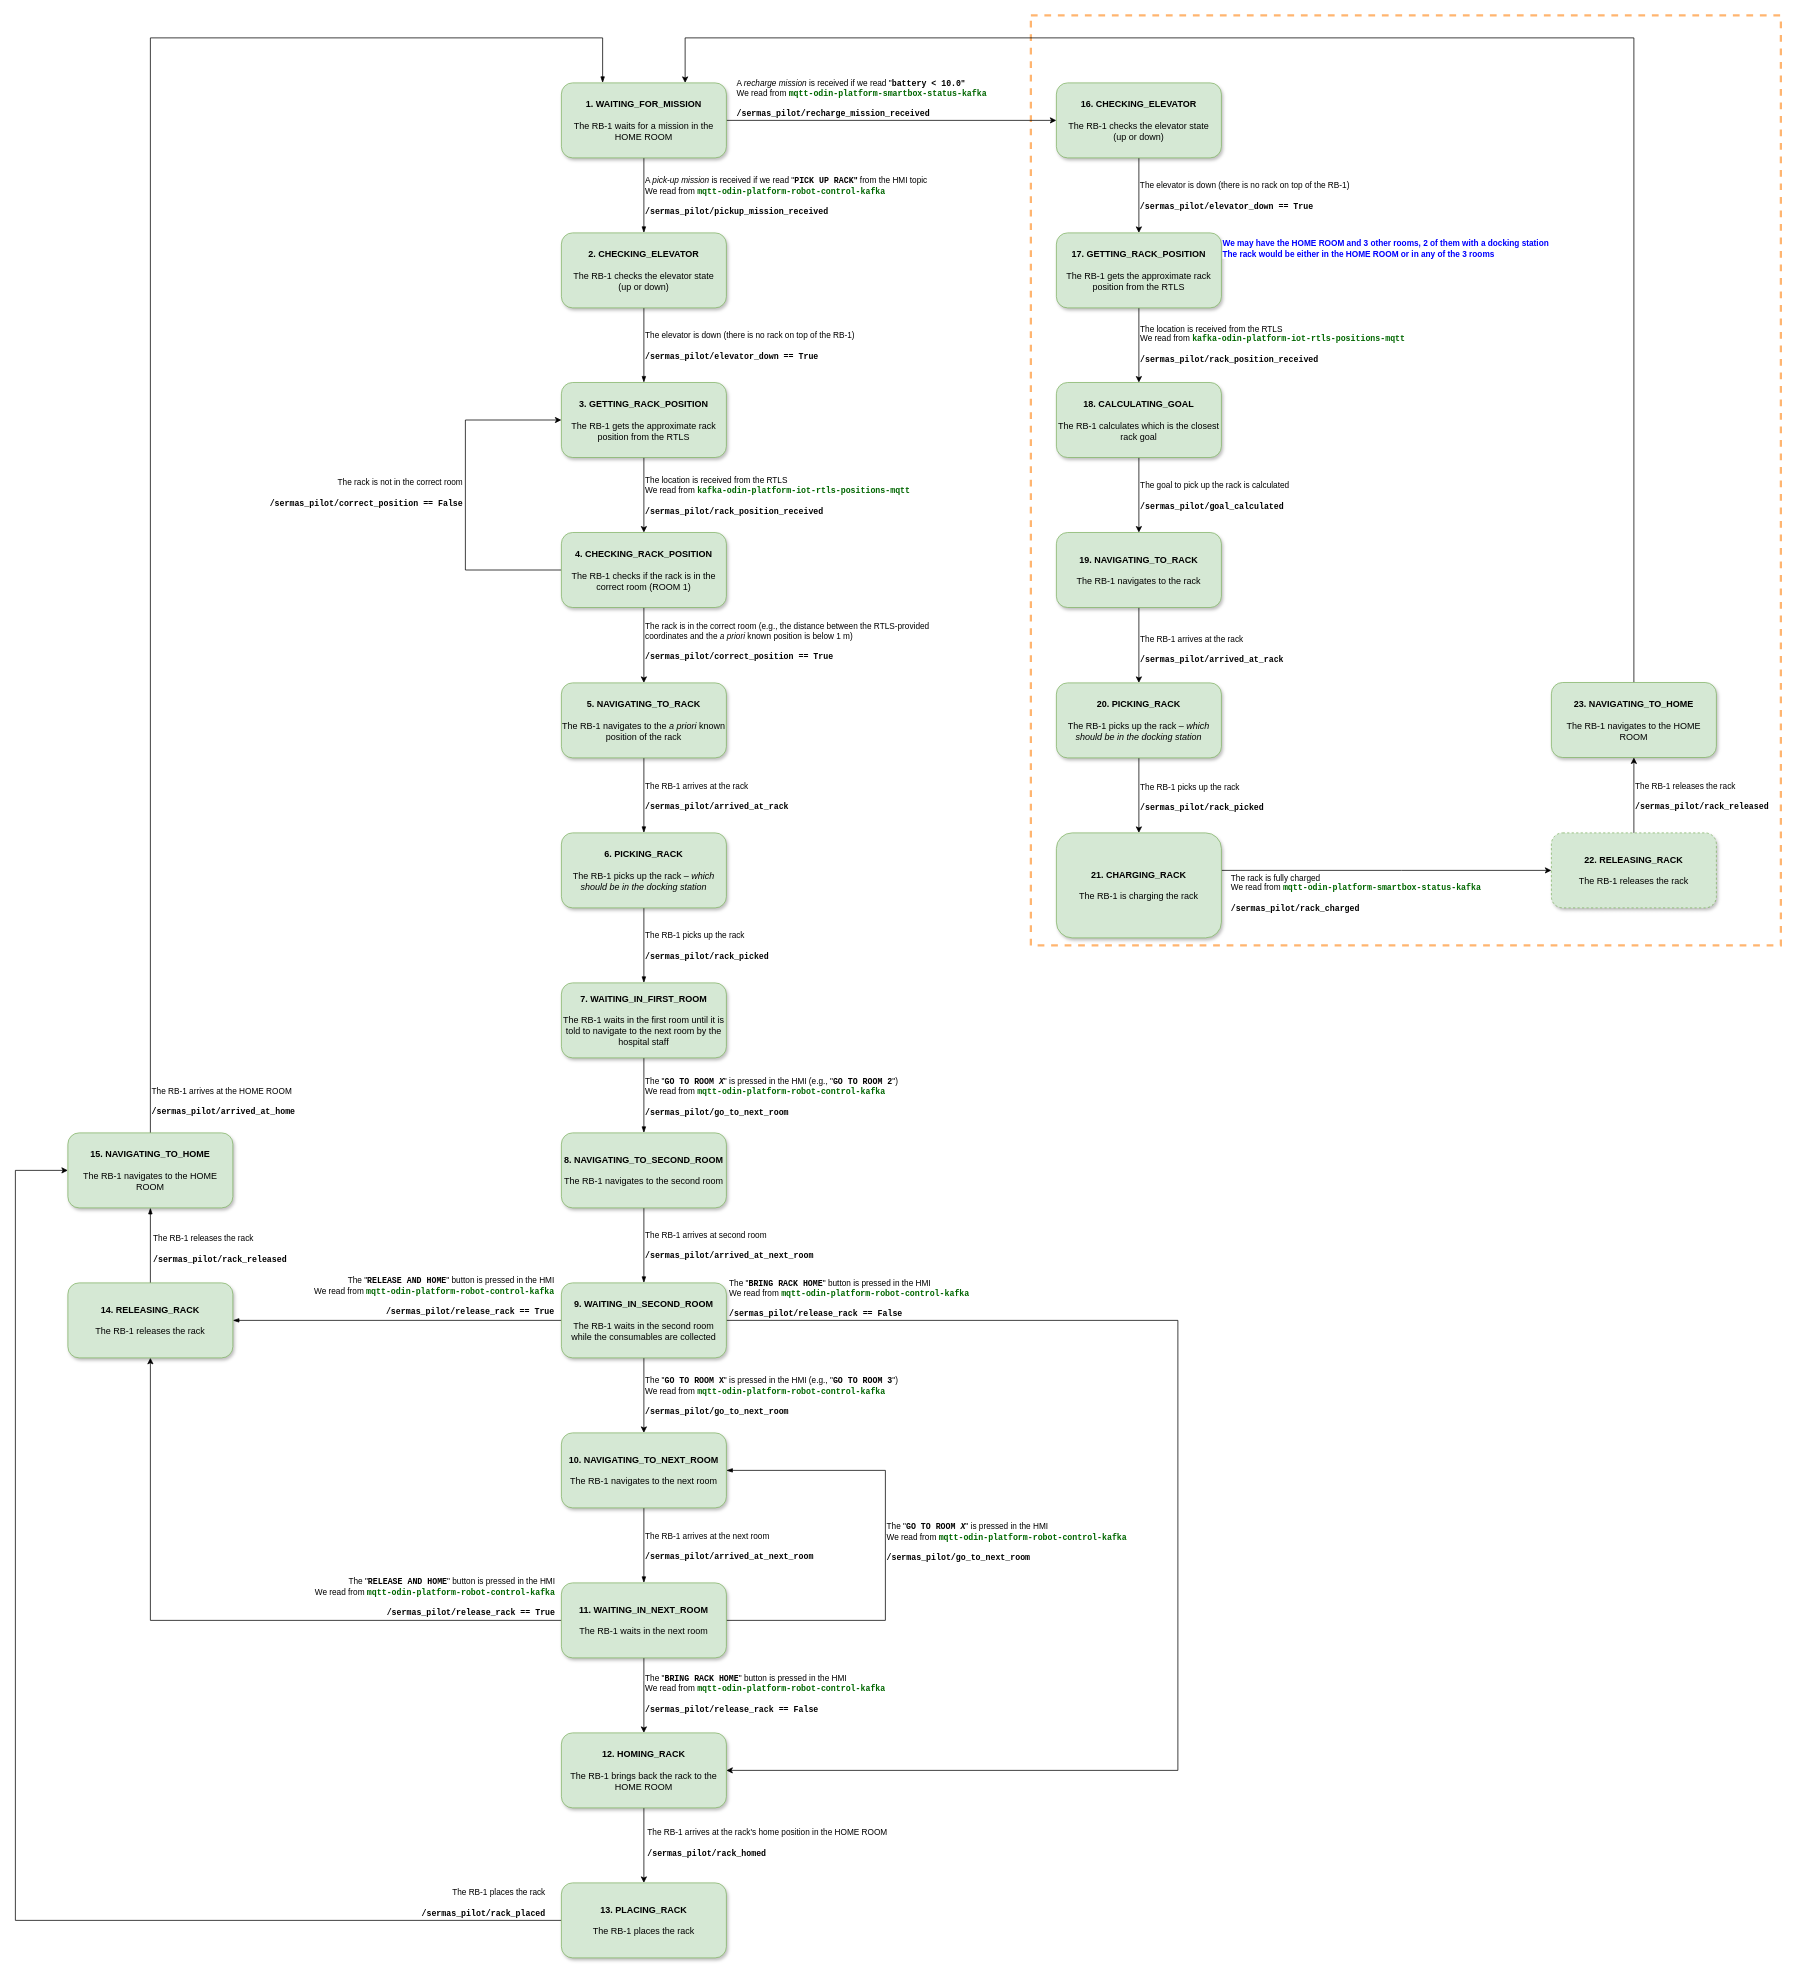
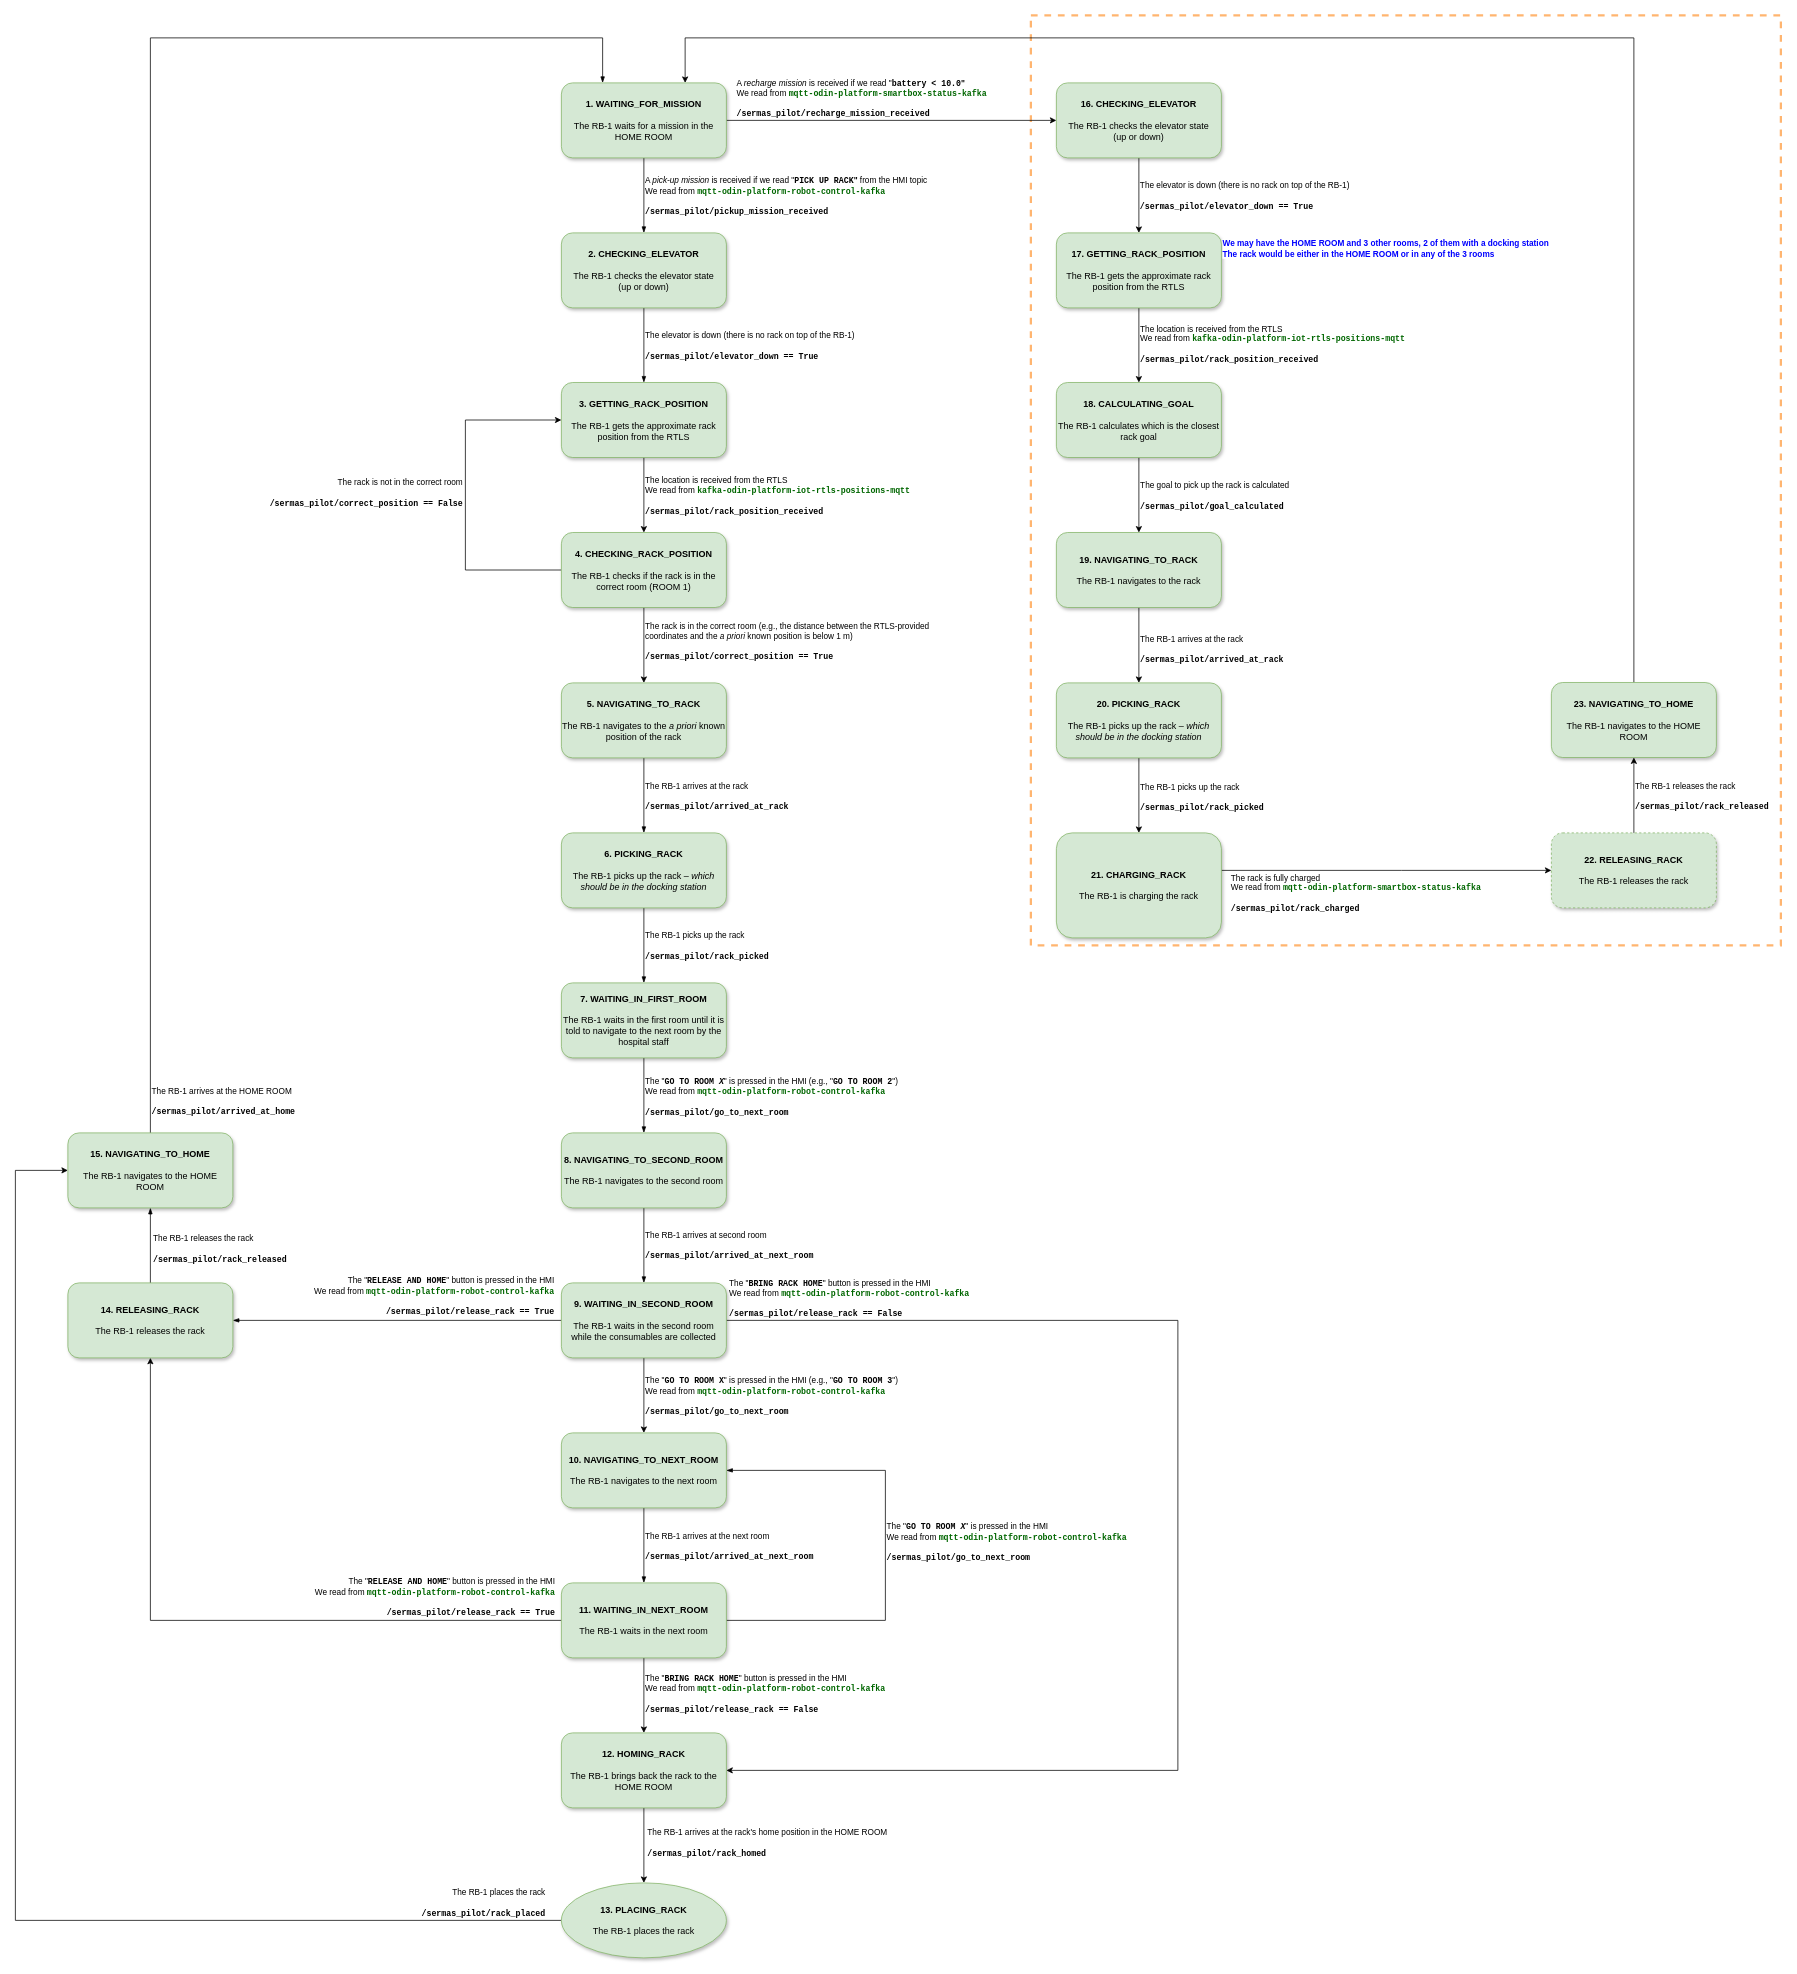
node "13. PLACING_RACK The RB-1 places the rack": shape rounded rectangle -> ellipse
